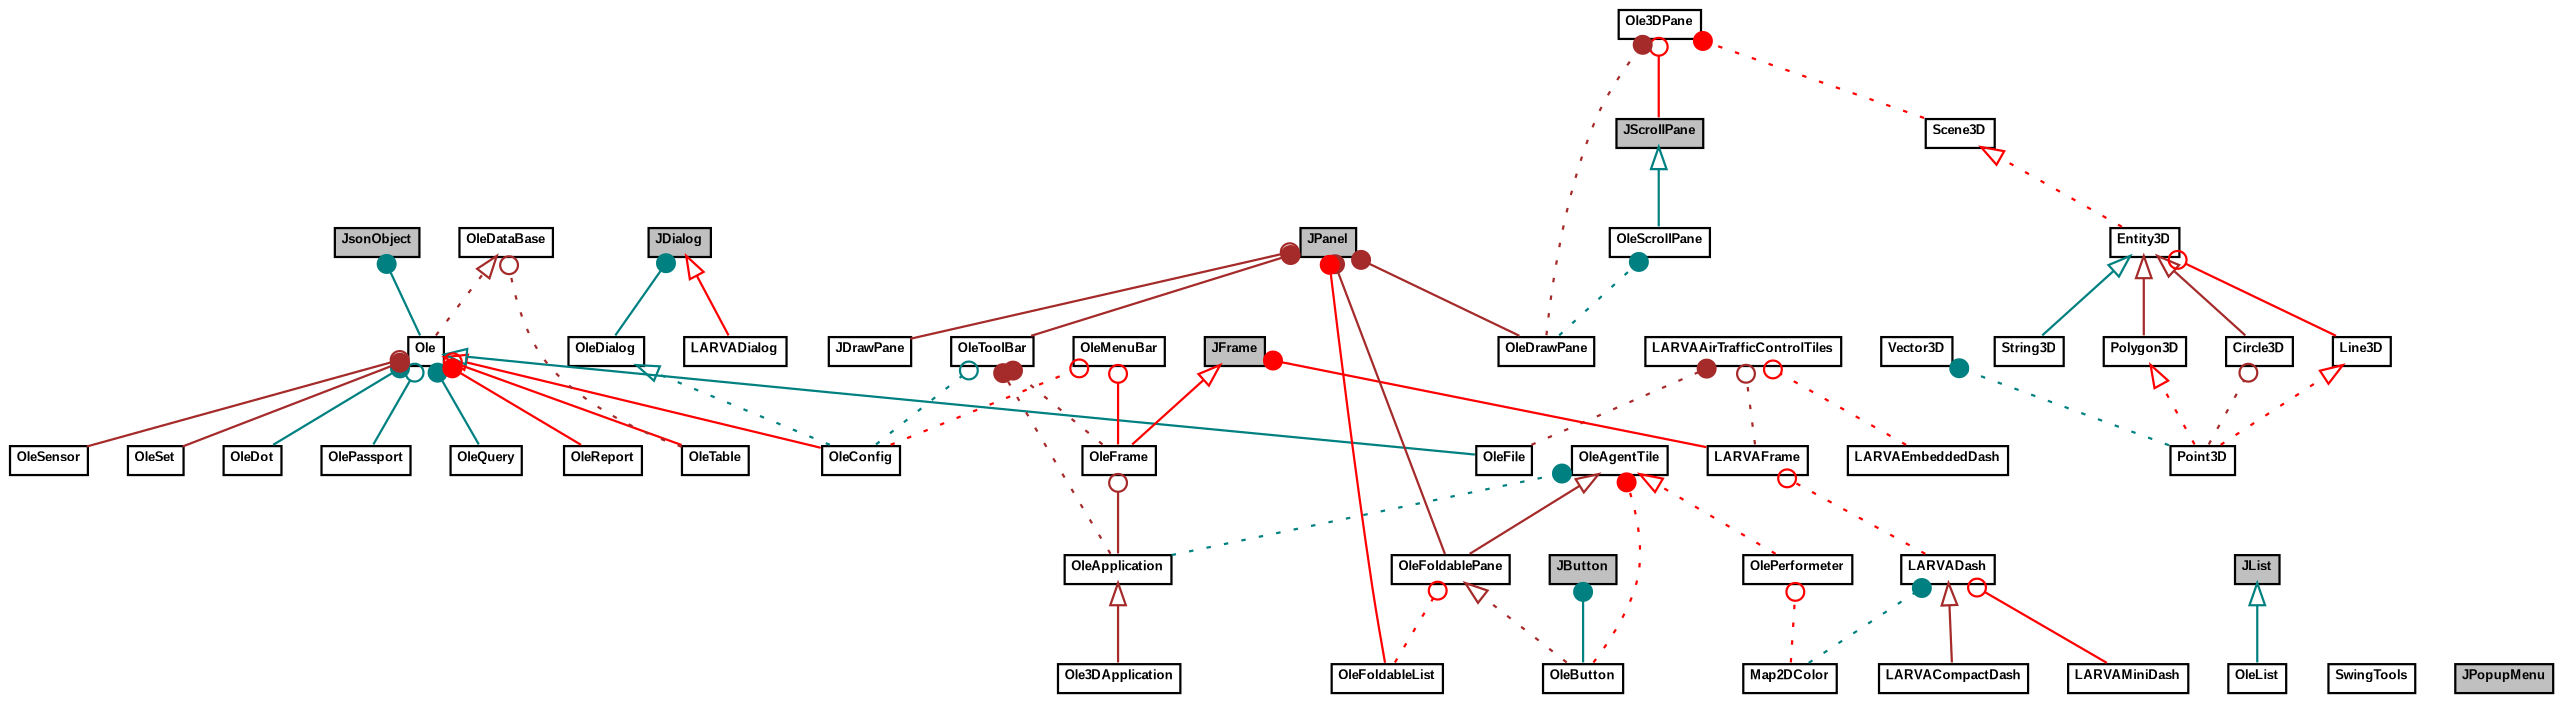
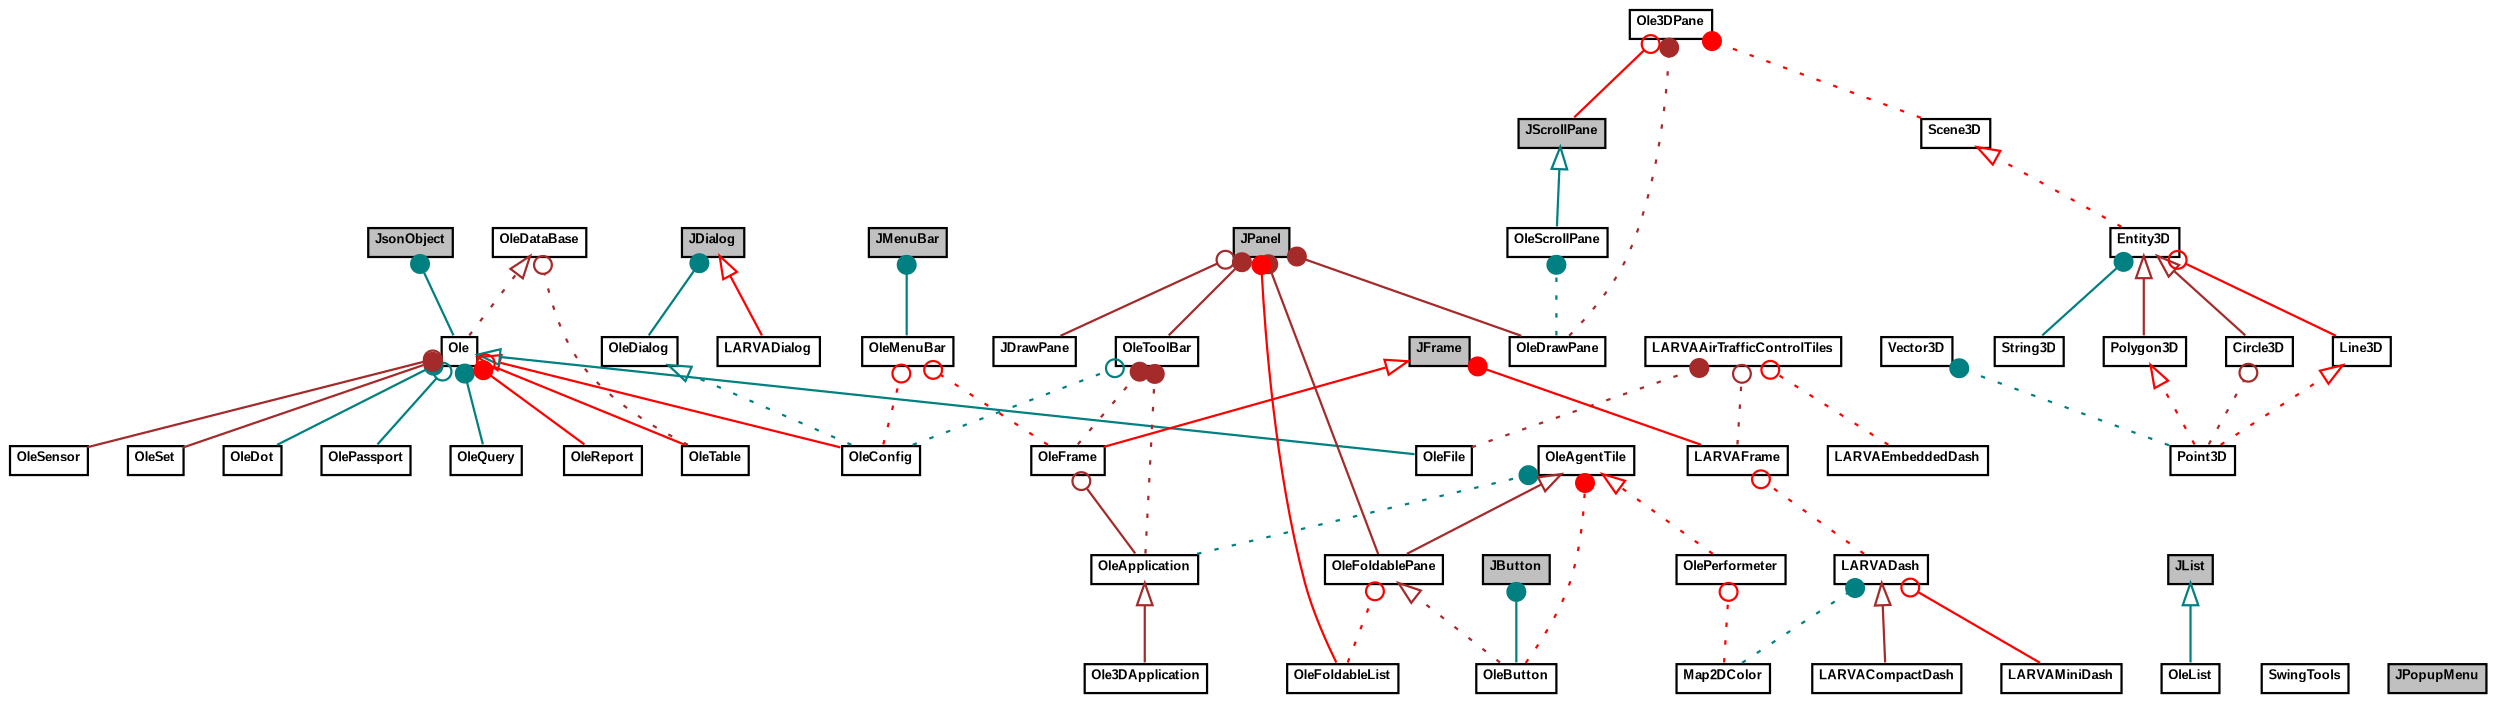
node "JMenuBar": added
edge "String3D" -> "Entity3D": arrowhead onormal -> dot
edge "OleFrame" -> "OleMenuBar": style solid -> dotted
